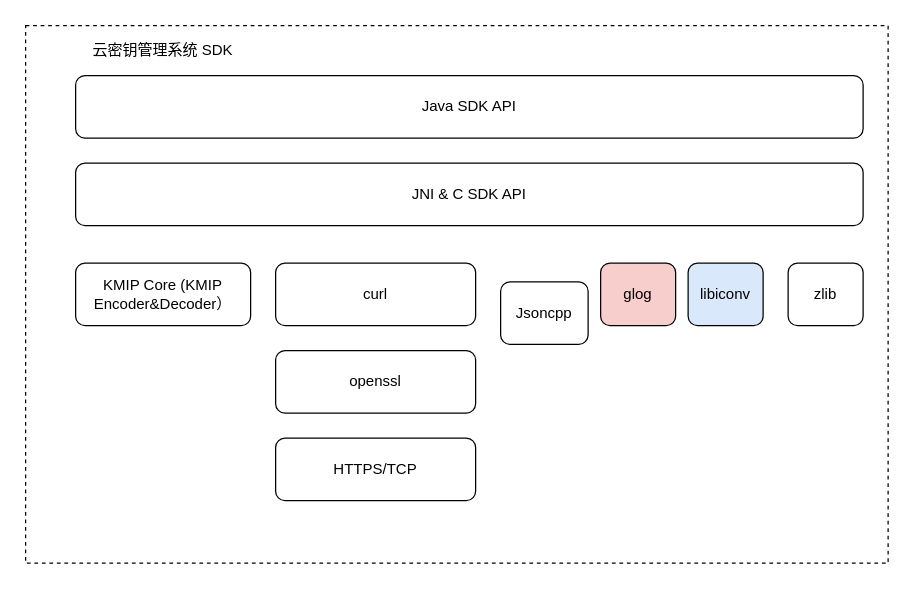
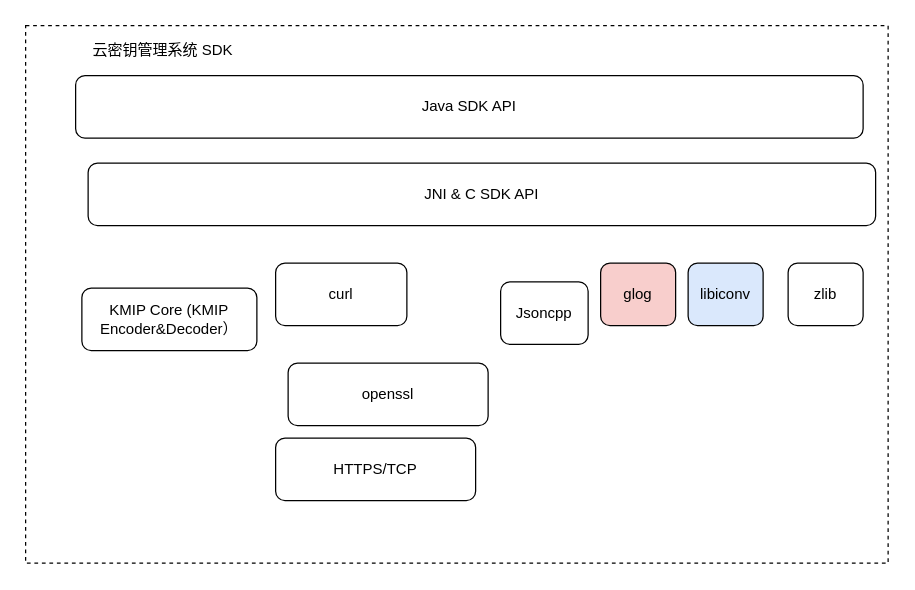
node "JNI & C SDK API": moved (469, 194) -> (482, 194)
node "KMIP Core (KMIP Encoder&Decoder）": moved (163, 294) -> (169, 319)
node "curl": size 200x63 -> 131x63
node "openssl": moved (376, 382) -> (388, 394)
